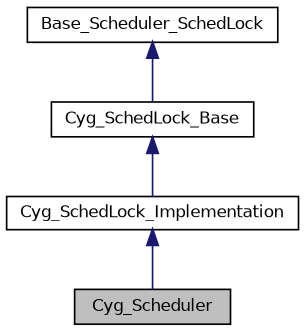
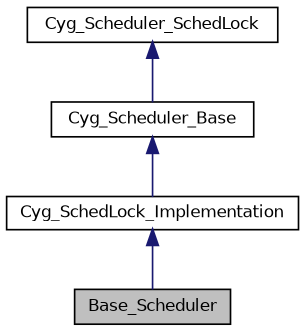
node "Base_Scheduler_SchedLock": label "Base_Scheduler_SchedLock" -> "Cyg_Scheduler_SchedLock"
node "Cyg_SchedLock_Base": label "Cyg_SchedLock_Base" -> "Cyg_Scheduler_Base"
node "Cyg_Scheduler": label "Cyg_Scheduler" -> "Base_Scheduler"
